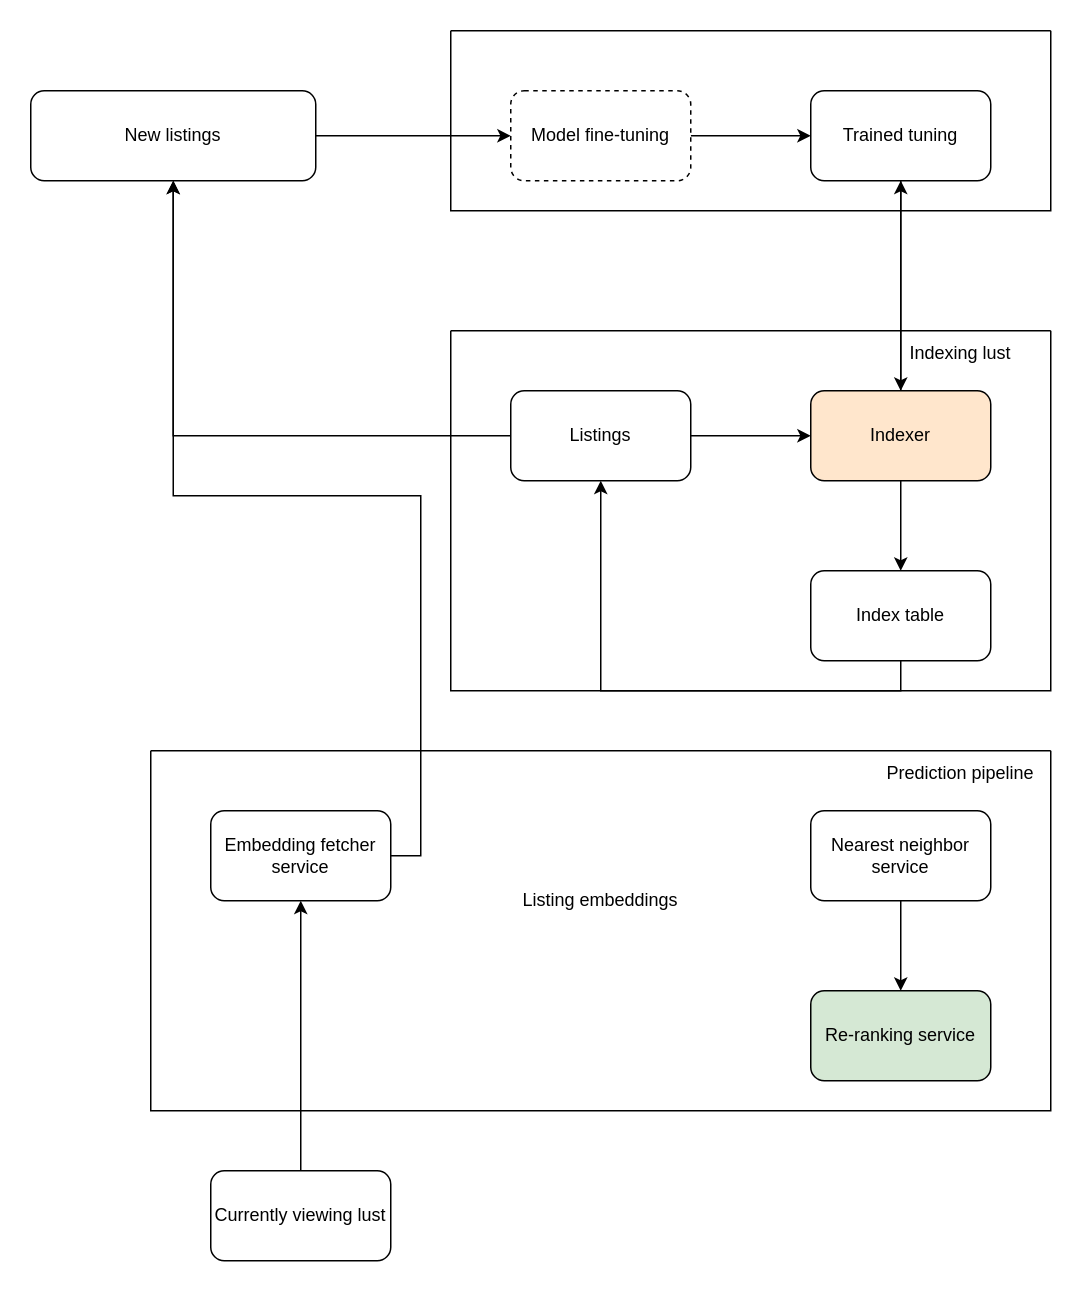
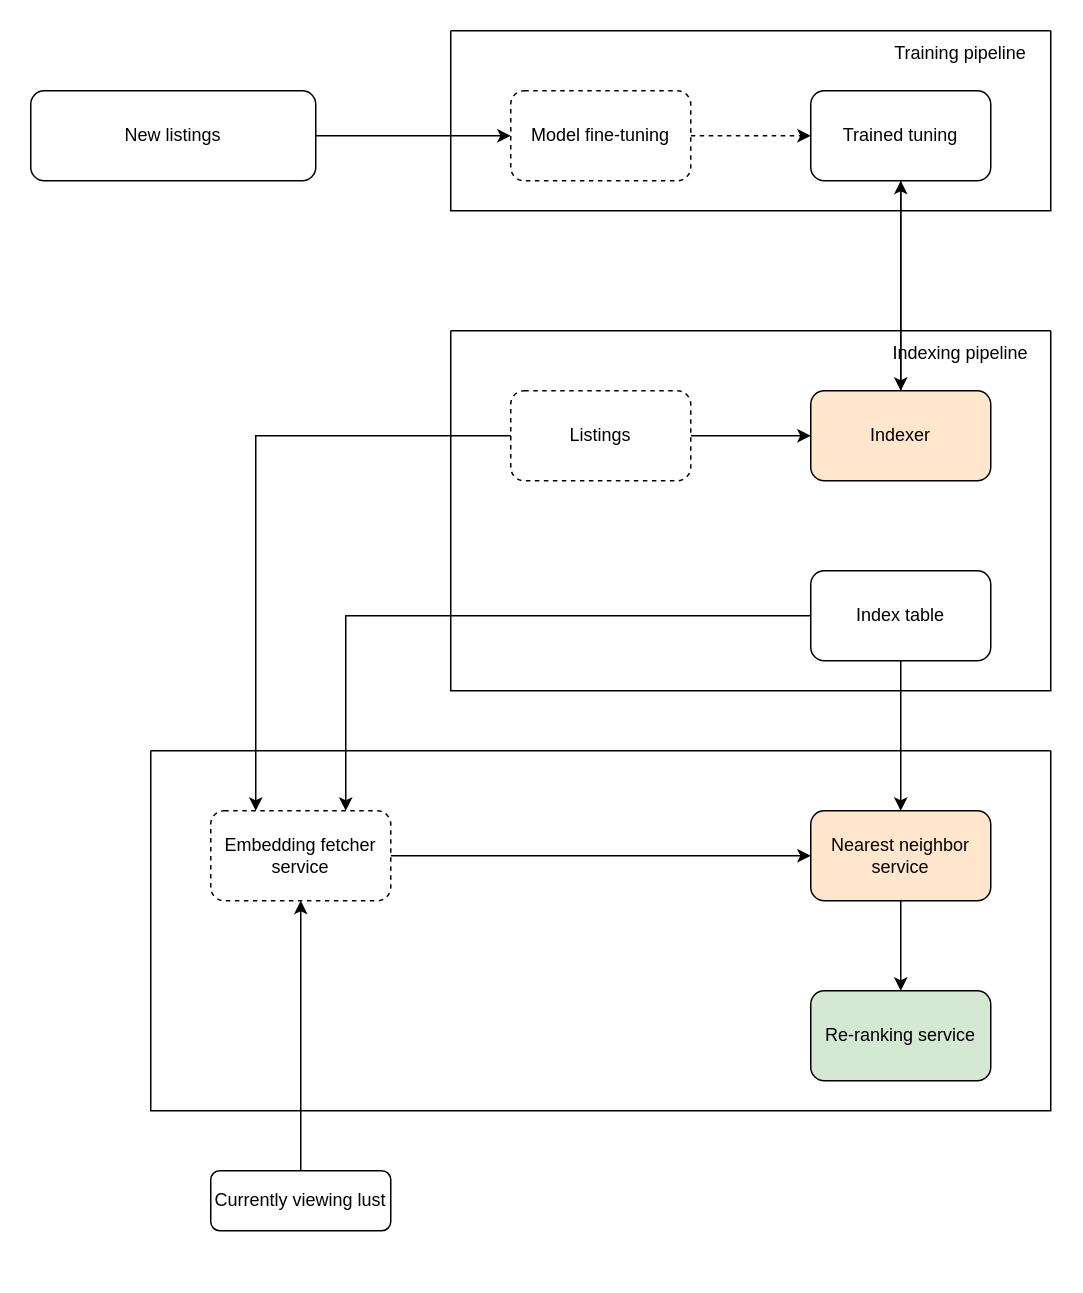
node "Training pipeline": added
edge "Model fine-tuning" -> "Trained tuning": style solid -> dashed
node "Indexing lust": label "Indexing lust" -> "Indexing pipeline"
edge "Listings" -> "New listings": now "Listings" -> "Embedding fetcher service"
node "Listings": style solid -> dashed
edge "Indexer" -> "Index table": removed
edge "Embedding fetcher service" -> "New listings": now "Embedding fetcher service" -> "Nearest neighbor service"
edge "Index table" -> "Listings": now "Index table" -> "Nearest neighbor service"
edge "Index table" -> "Embedding fetcher service": added
node "Prediction pipeline": removed
node "Embedding fetcher service": style solid -> dashed
node "Nearest neighbor service": fillcolor #ffffff -> #ffe6cc
node "Listing embeddings": removed
node "Currently viewing lust": size 180x90 -> 180x60
